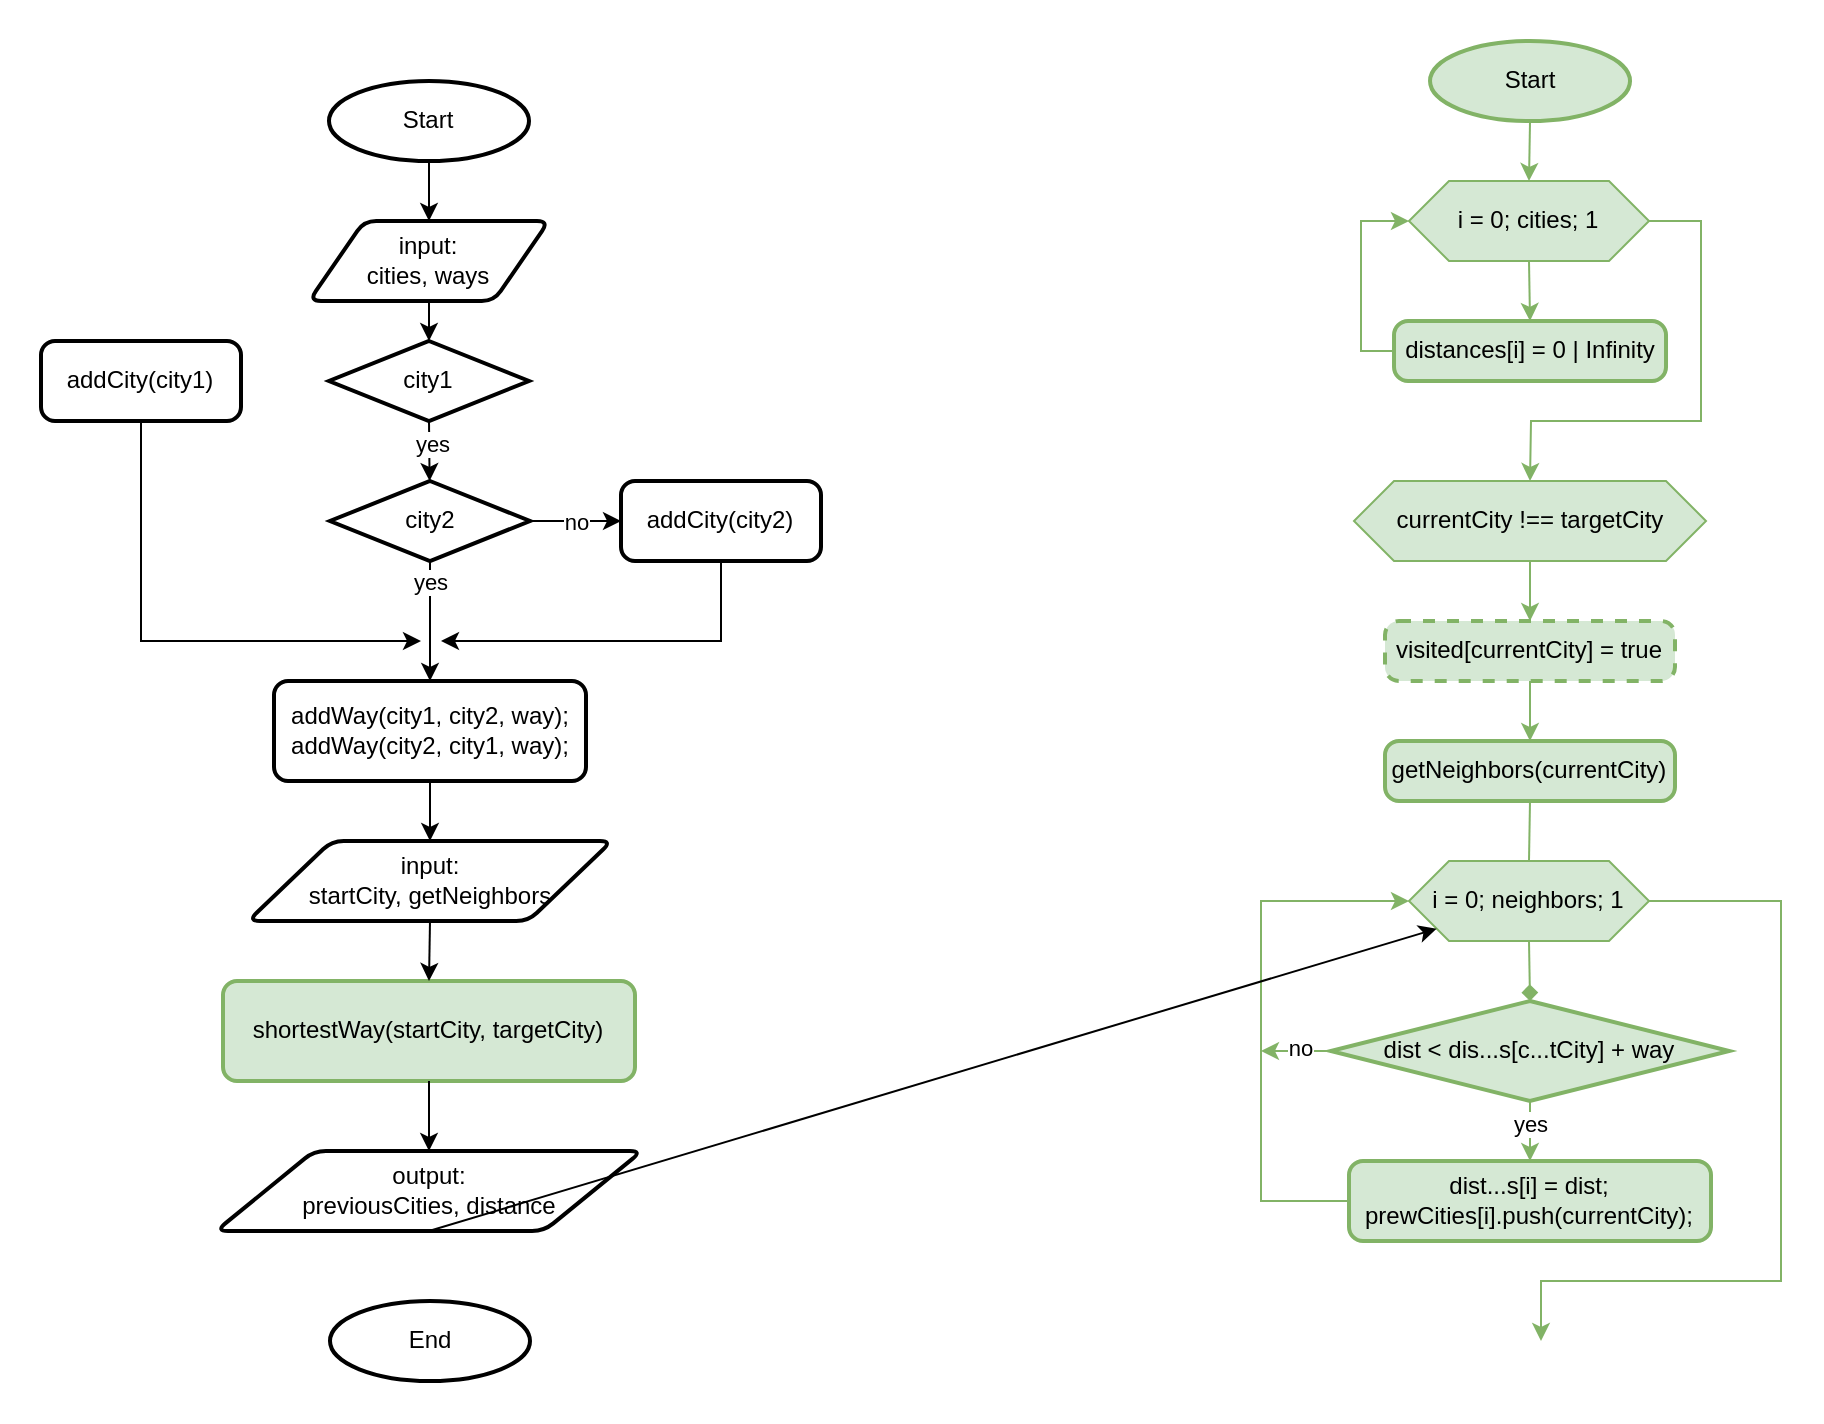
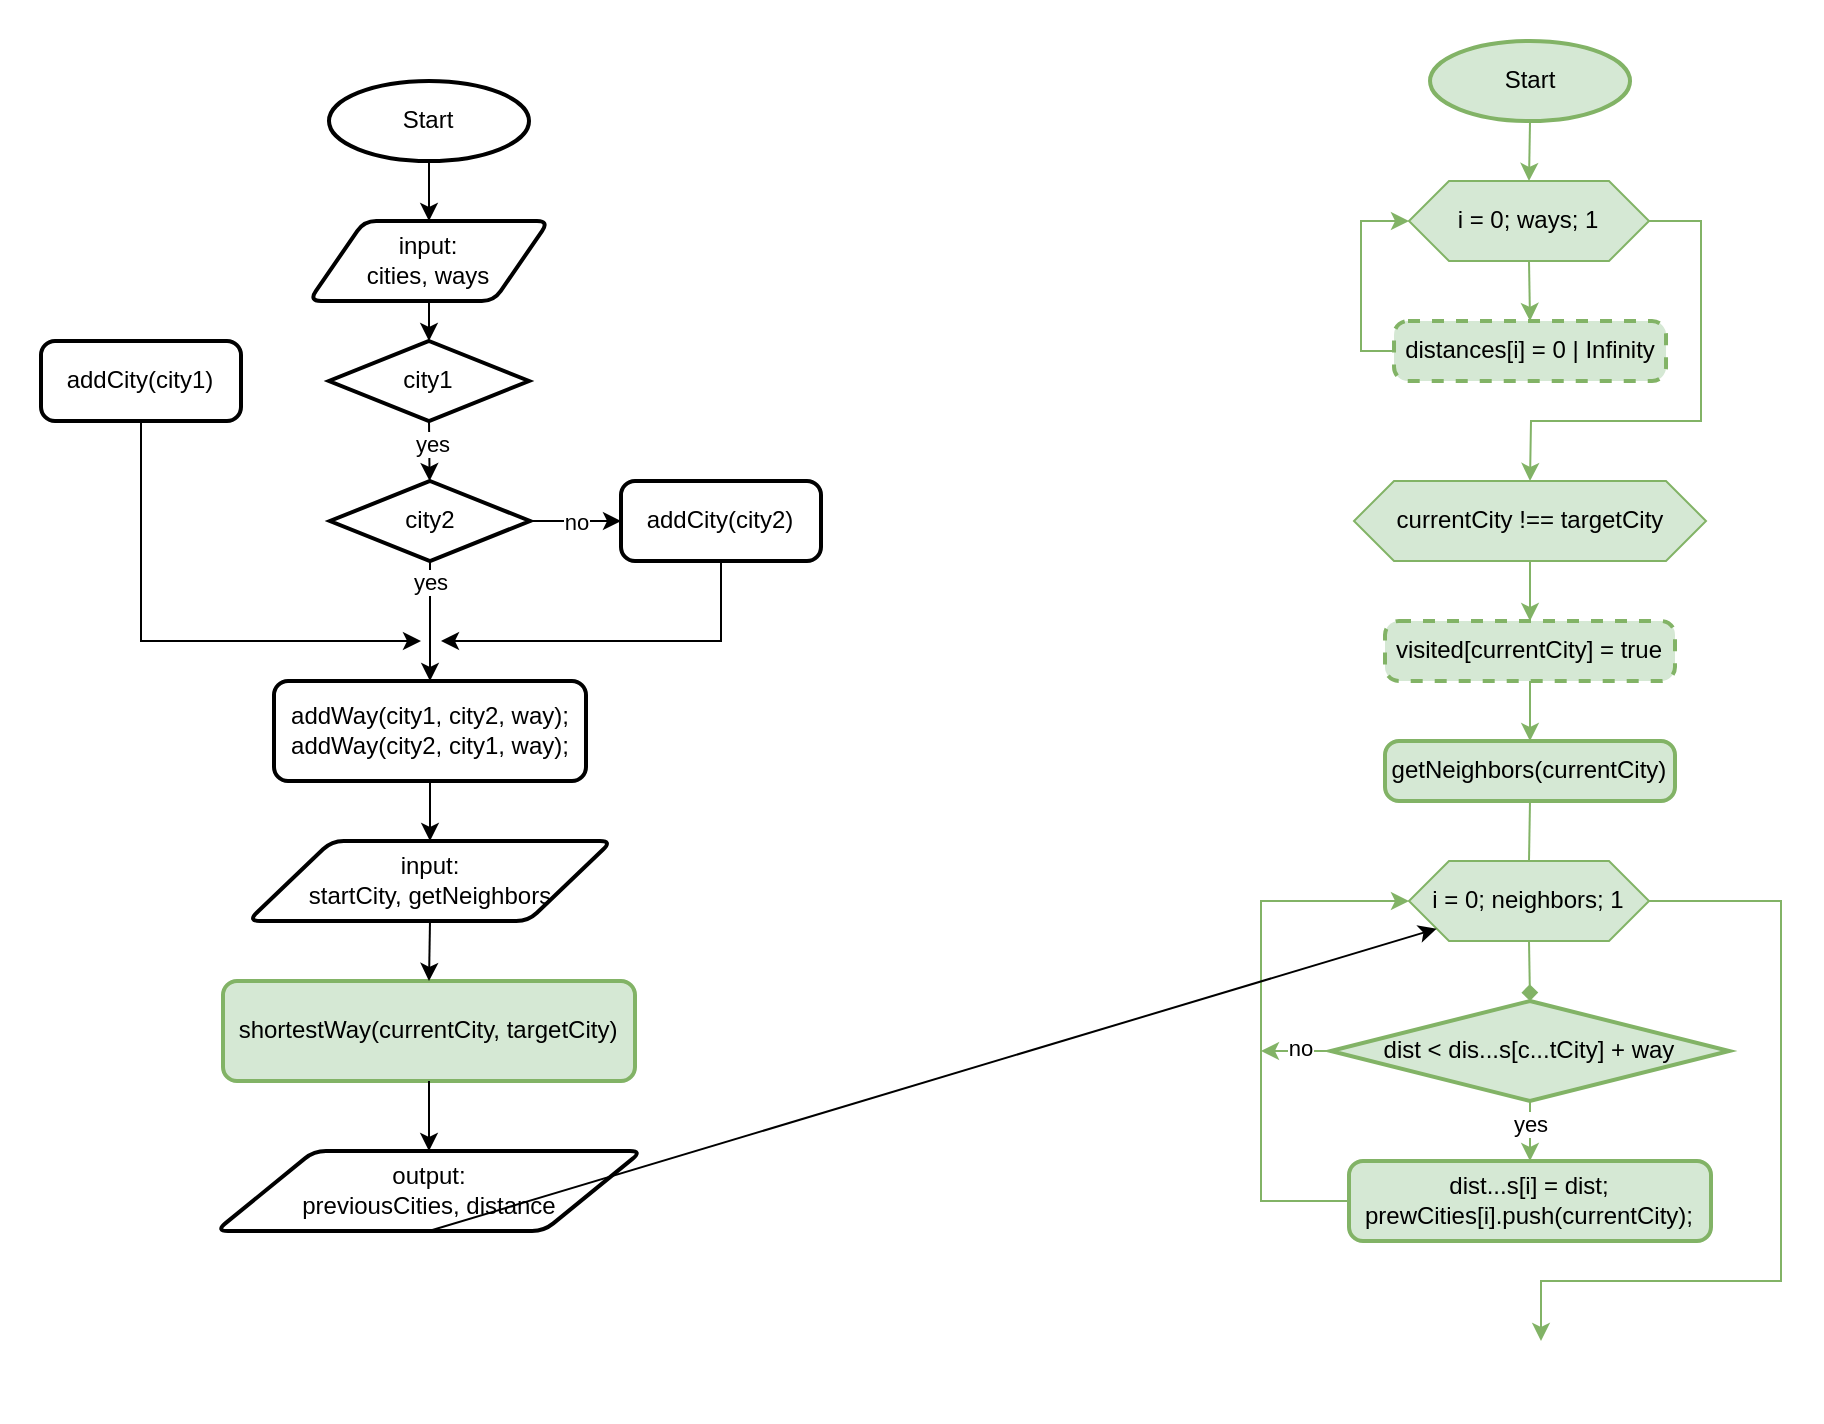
node "i = 0; cities; 1": label "i = 0; cities; 1" -> "i = 0; ways; 1"
node "distances[i] = 0 | Infinity": style solid -> dashed
node "shortestWay(startCity, targetCity)": label "shortestWay(startCity, targetCity)" -> "shortestWay(currentCity, targetCity)"
node "End": removed
